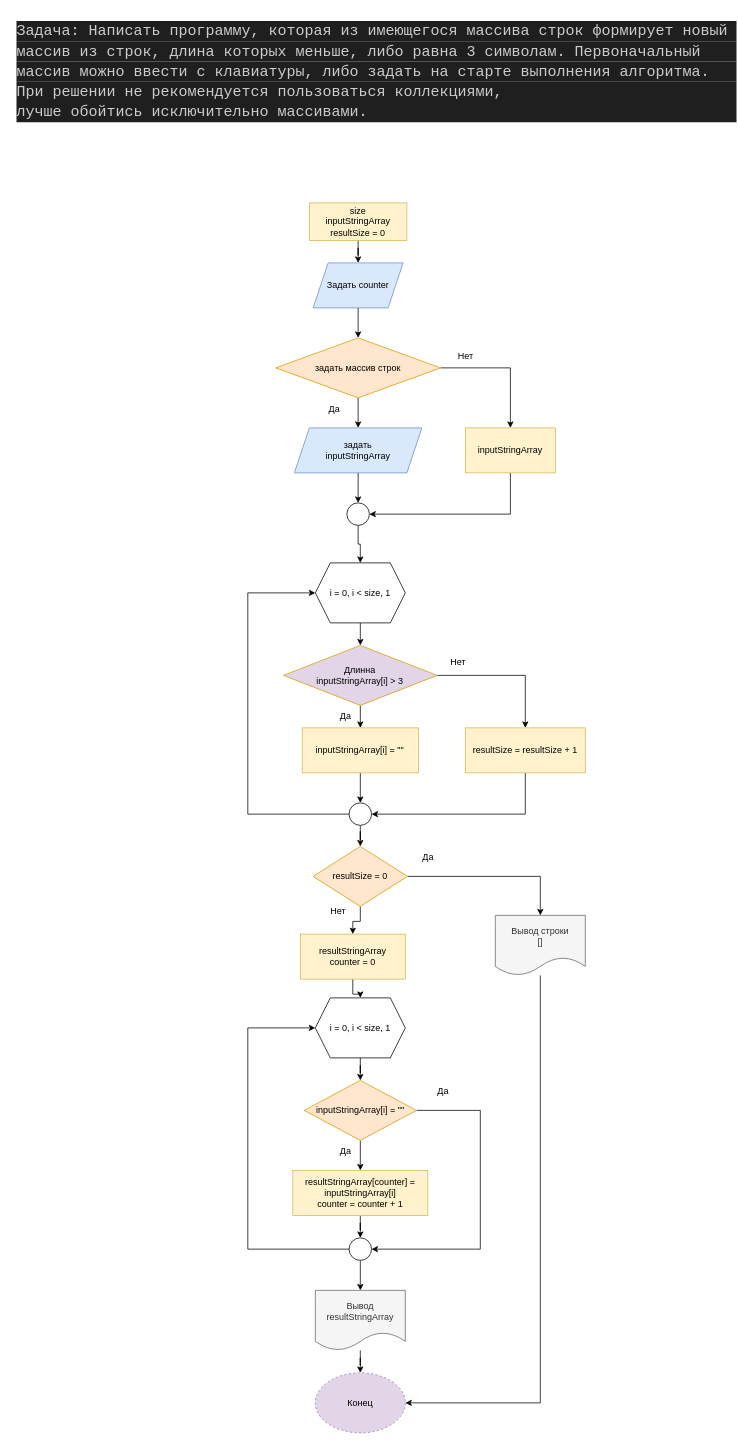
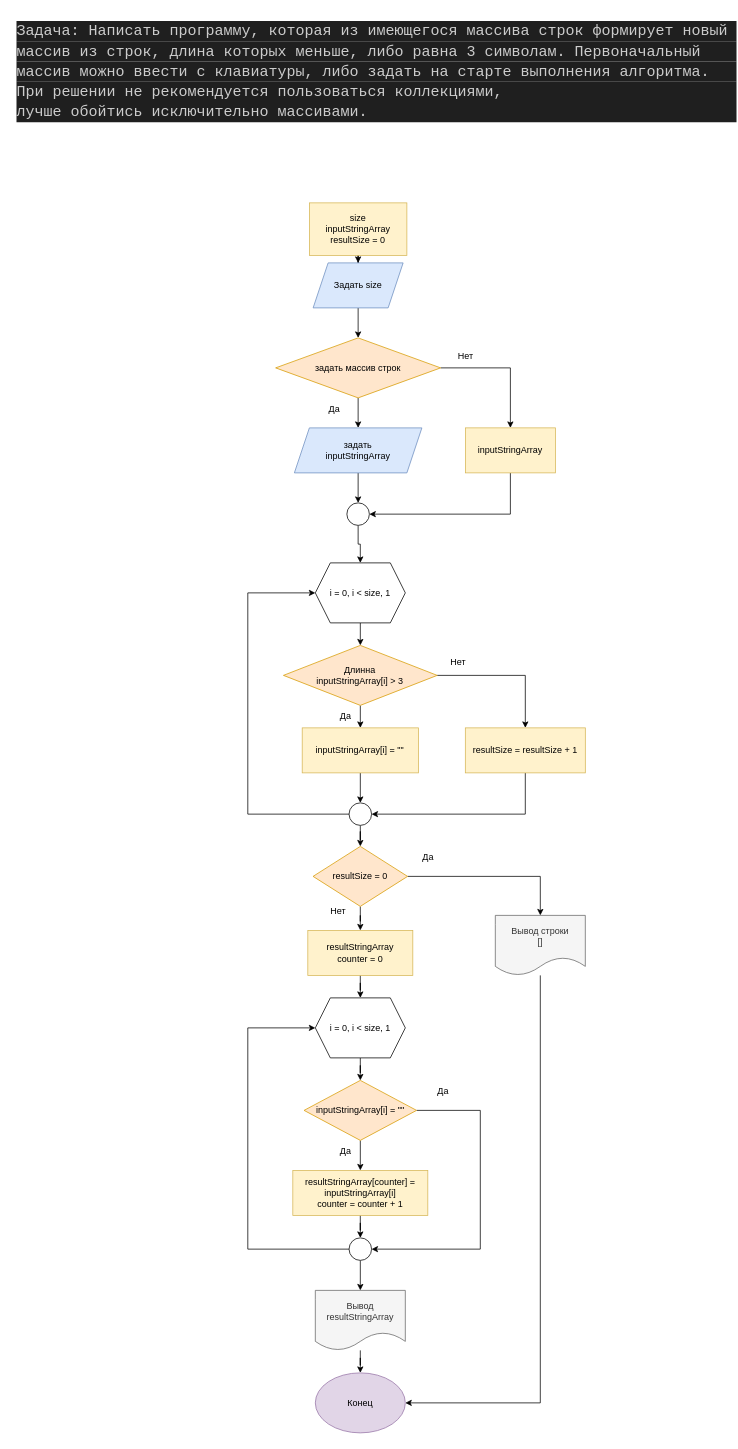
node "size inputStringArray resultSize = 0": size 98x38 -> 98x53
node "Задать counter": label "Задать counter" -> "Задать size"
node "Длинна inputStringArray[i] > 3": fillcolor #e1d5e7 -> #ffe6cc
node "resultStringArray counter = 0": moved (353, 957) -> (360, 953)
node "Конец": style dashed -> solid
